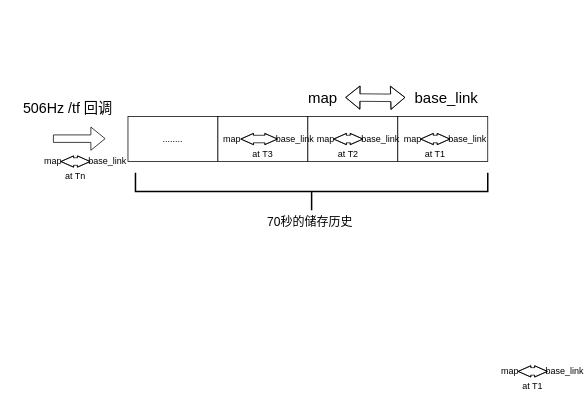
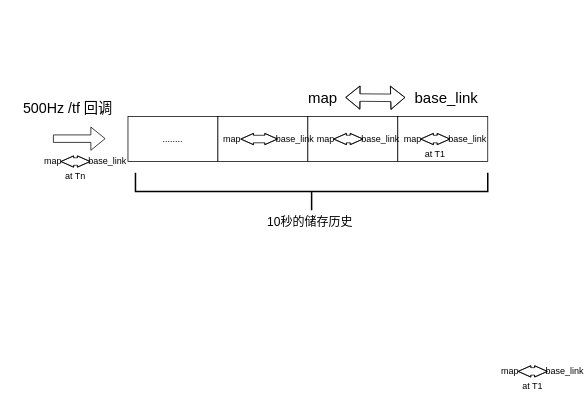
node "506Hz /tf 回调": label "506Hz /tf 回调" -> "500Hz /tf 回调"
node "at T3": removed
node "at T2": removed
node "70秒的储存历史": label "70秒的储存历史" -> "10秒的储存历史"
